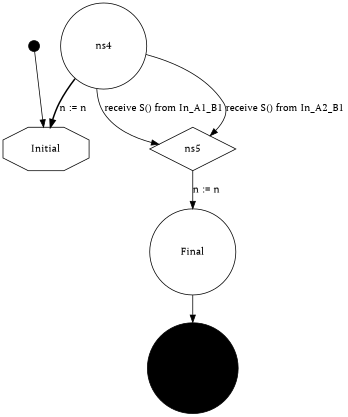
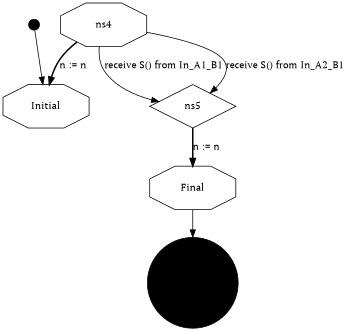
node "ns4": shape circle -> octagon
edge "ns5" -> "Final": style solid -> bold
node "Final": shape circle -> octagon
